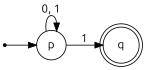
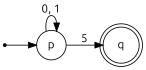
edge "p" -> "q": label "1" -> "5"
